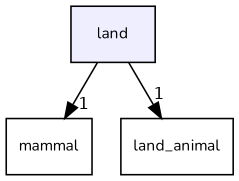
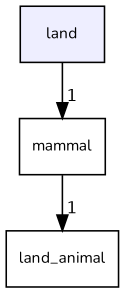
edge "land" -> "land_animal": now "mammal" -> "land_animal"
